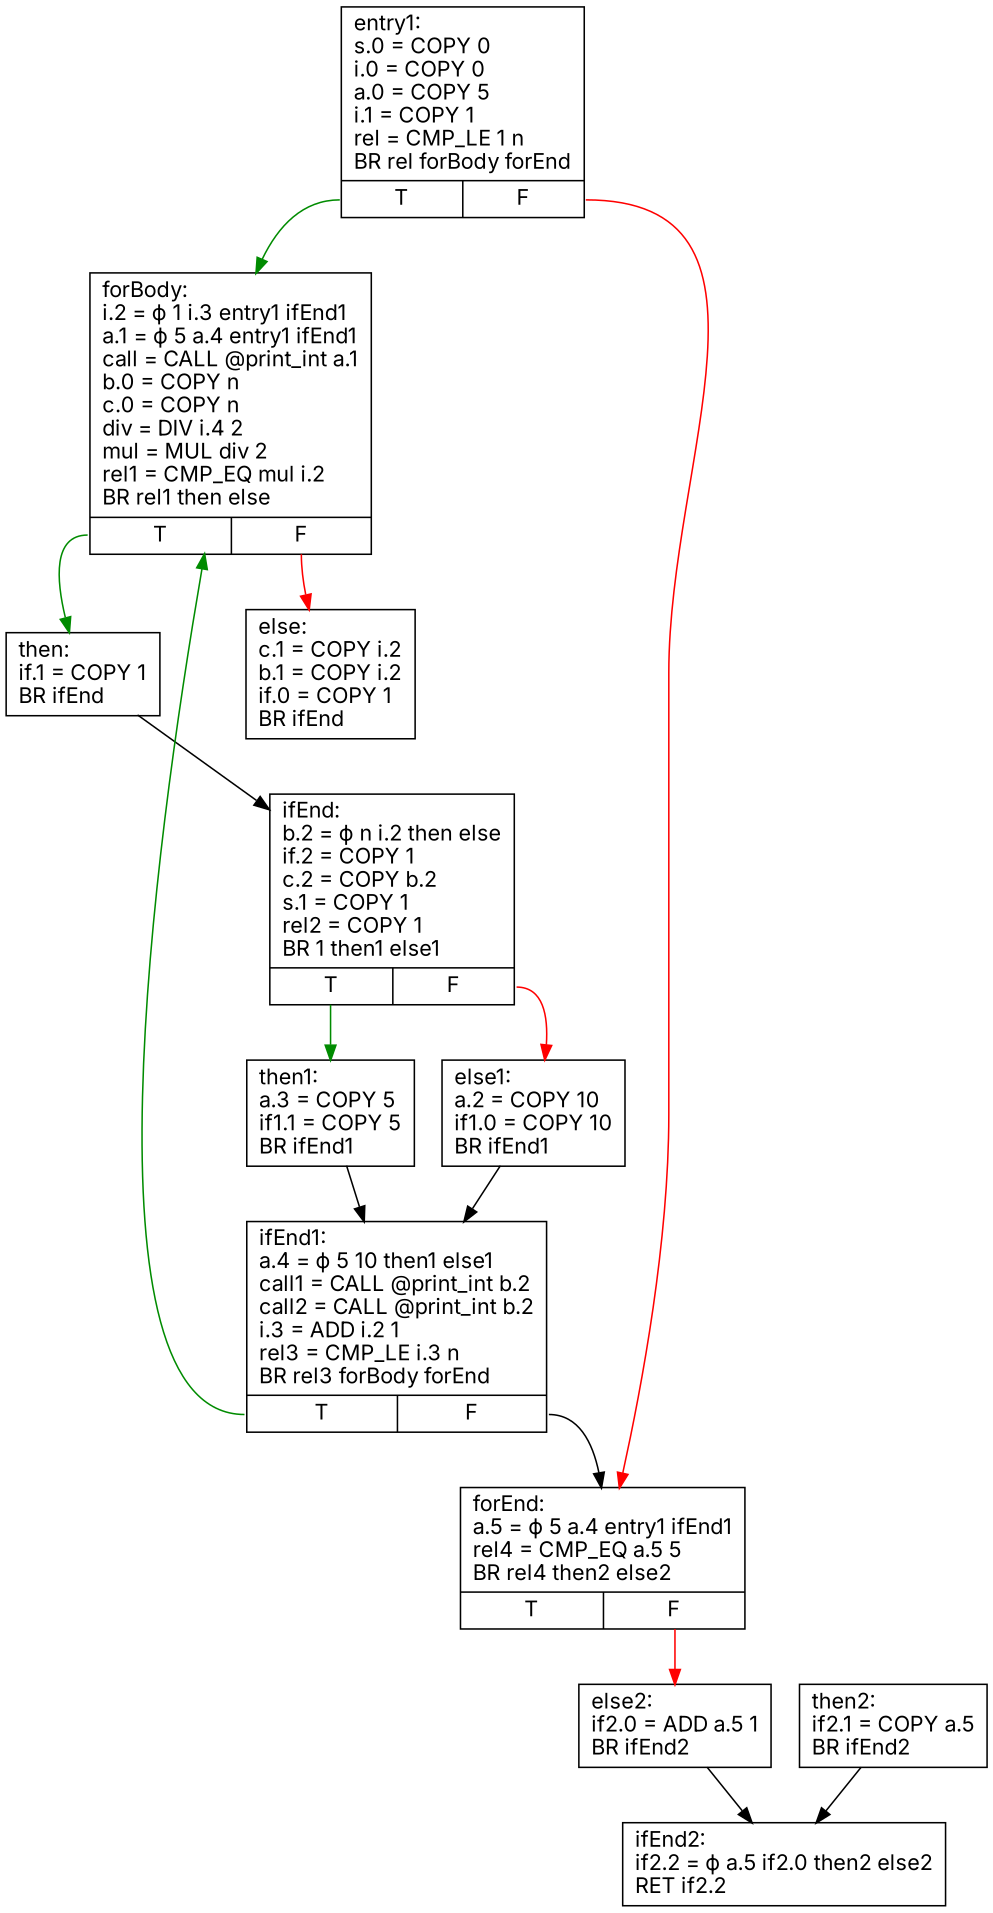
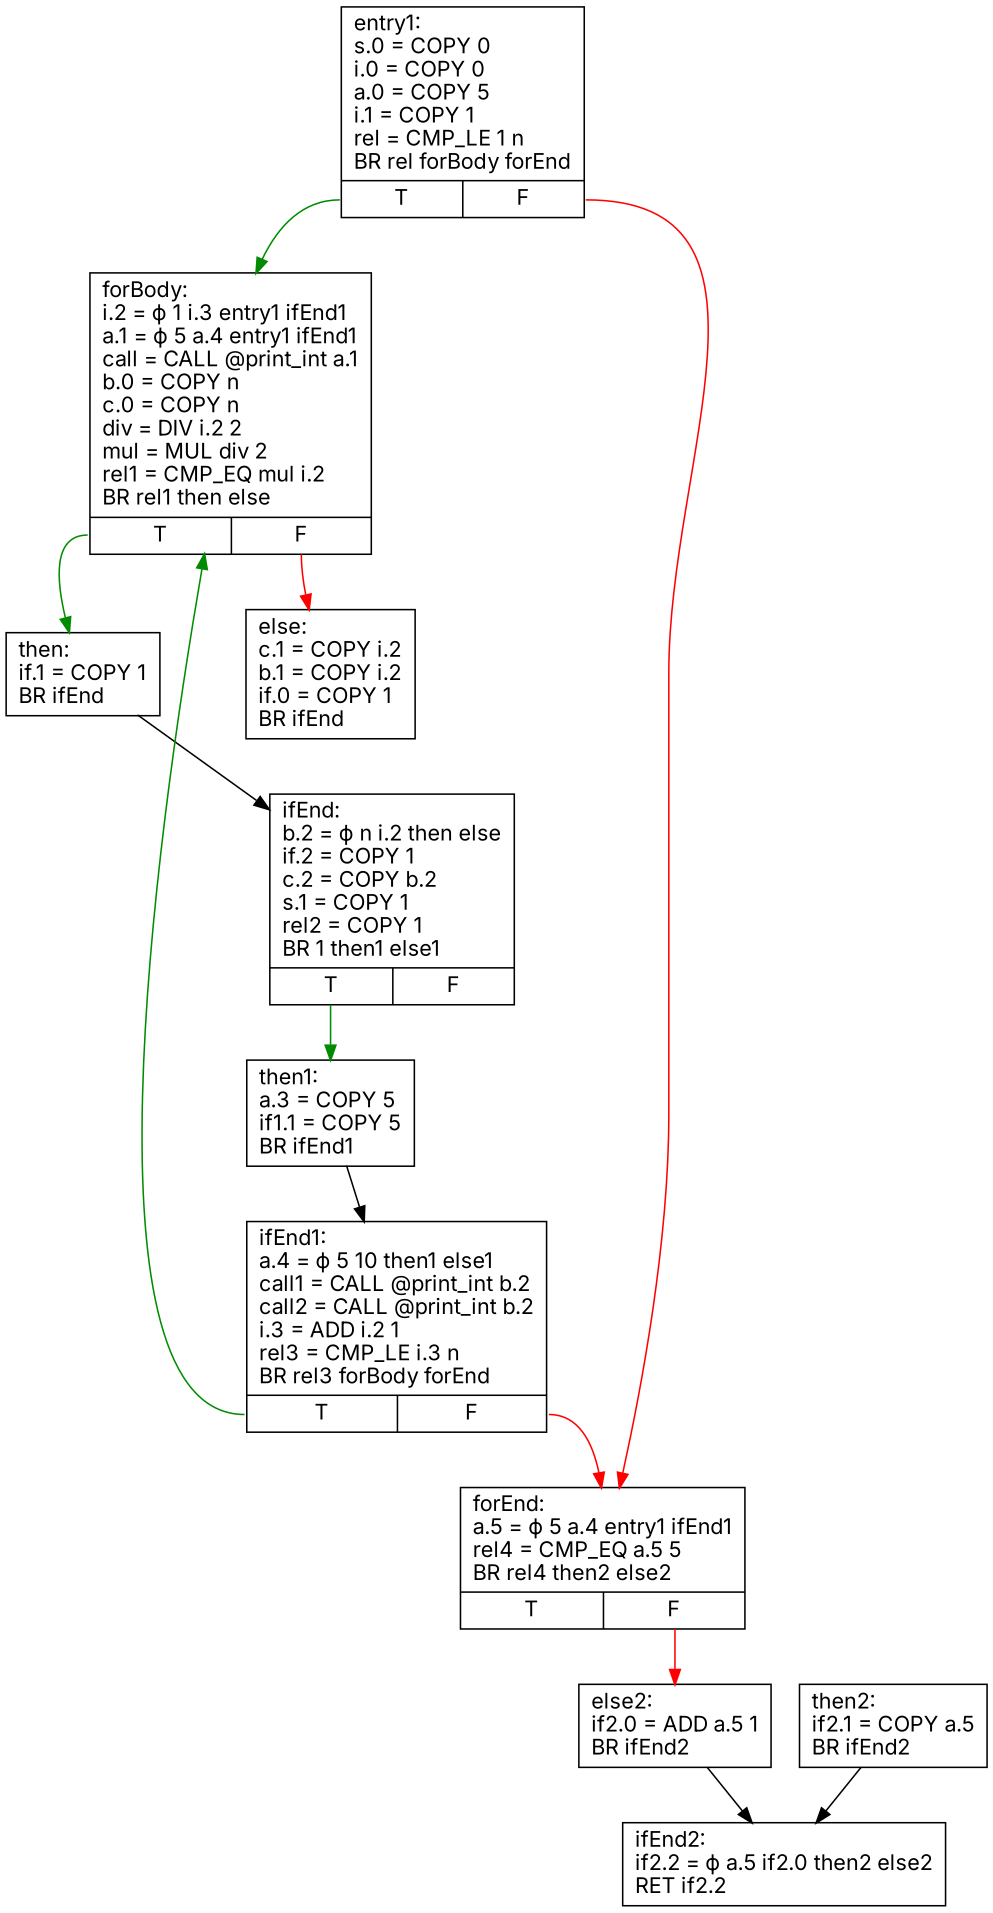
node "forBody:": text "div = DIV i.4 2" -> "div = DIV i.2 2"
node "else1:": removed
edge "ifEnd1:" -> "forEnd:": color black -> red
